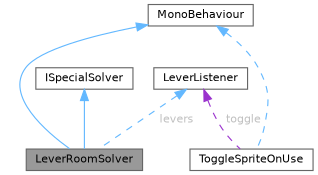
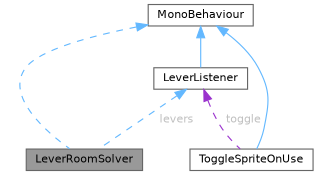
edge "LeverListener" -> "MonoBehaviour": added
edge "LeverRoomSolver" -> "MonoBehaviour": style solid -> dashed
node "ISpecialSolver": removed
edge "ToggleSpriteOnUse" -> "MonoBehaviour": style dashed -> solid
